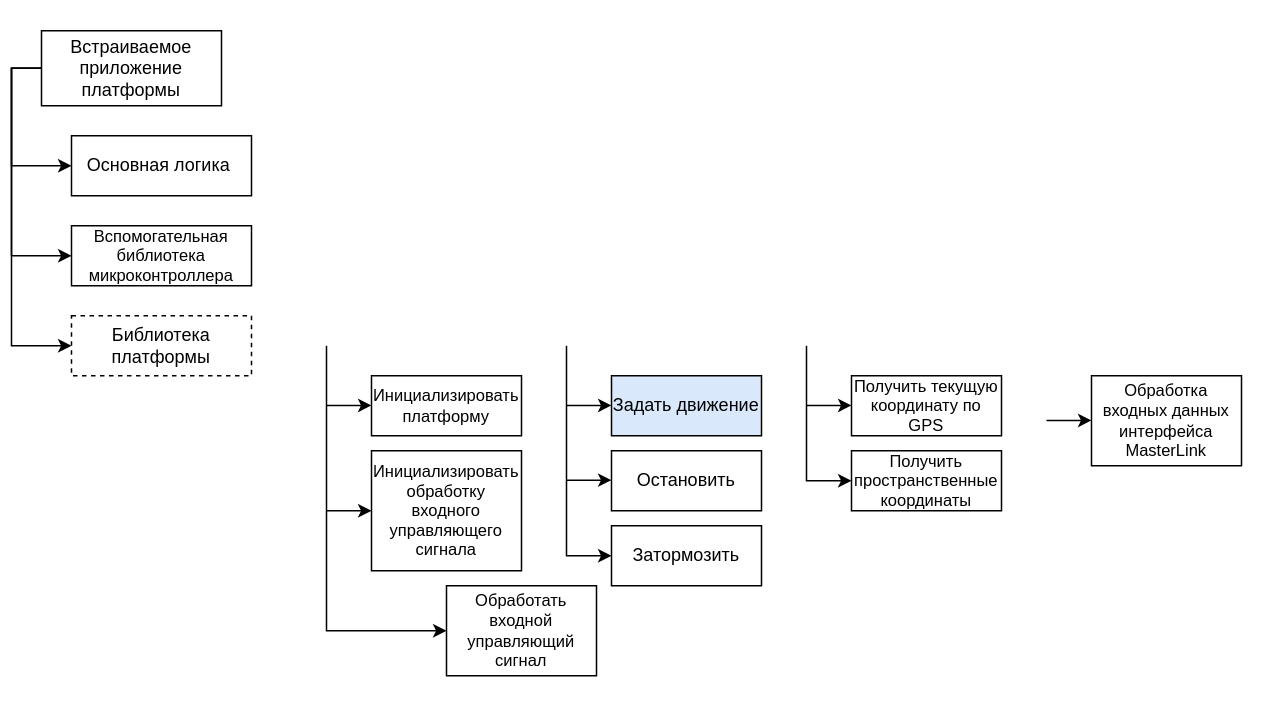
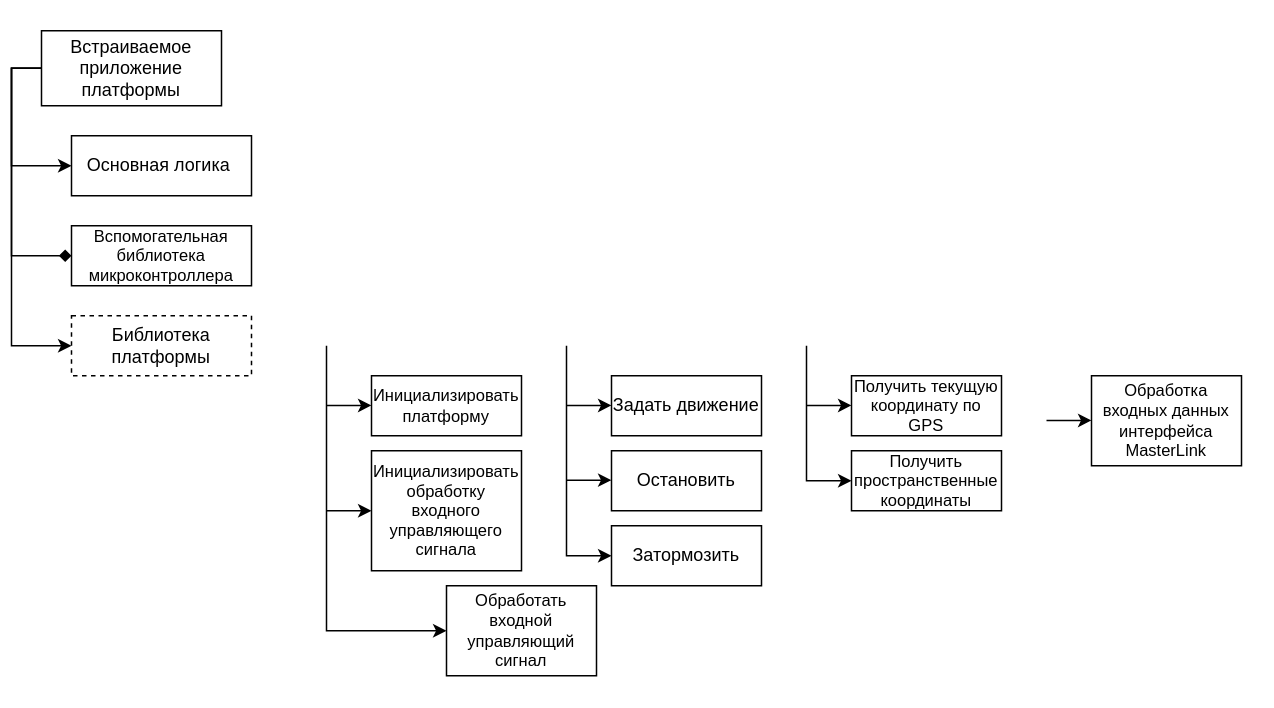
edge "Встраиваемое приложение платформы" -> "Вспомогательная библиотека микроконтроллера": arrowhead classic -> diamond
node "Задать движение": fillcolor #dae8fc -> #ffffff
